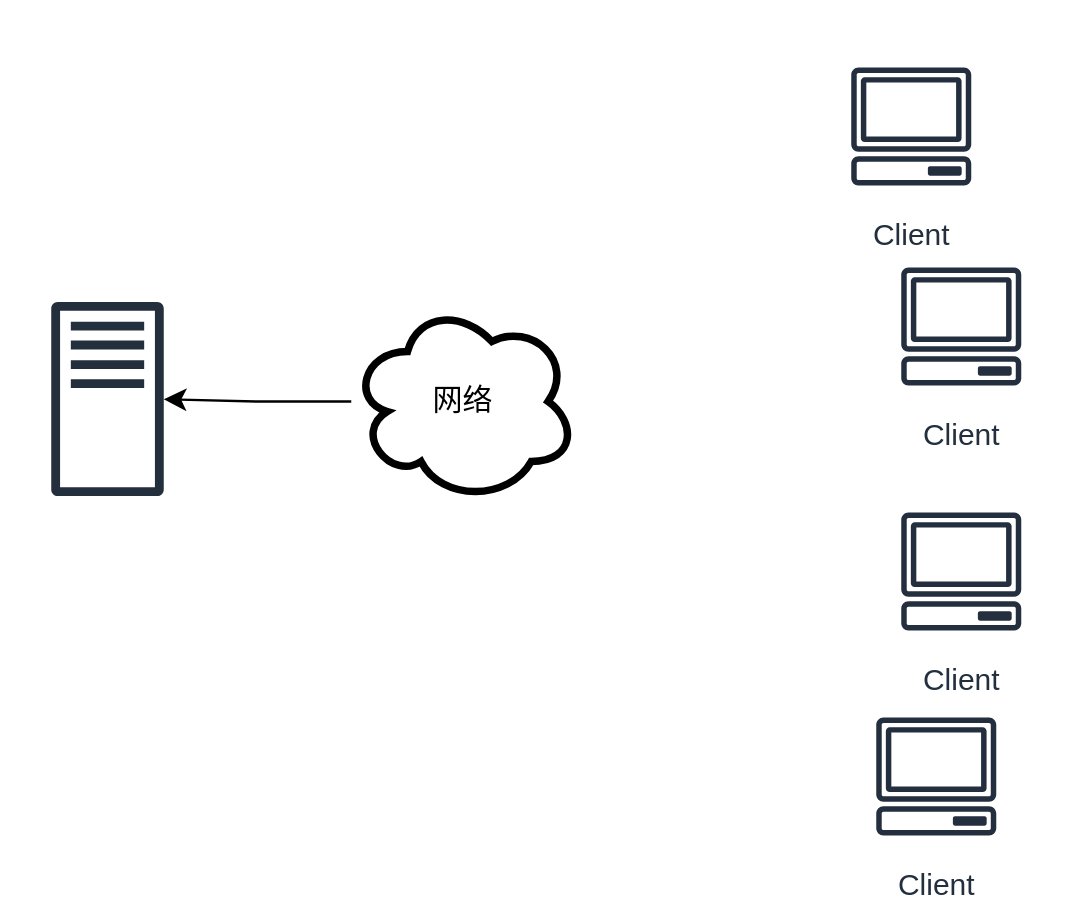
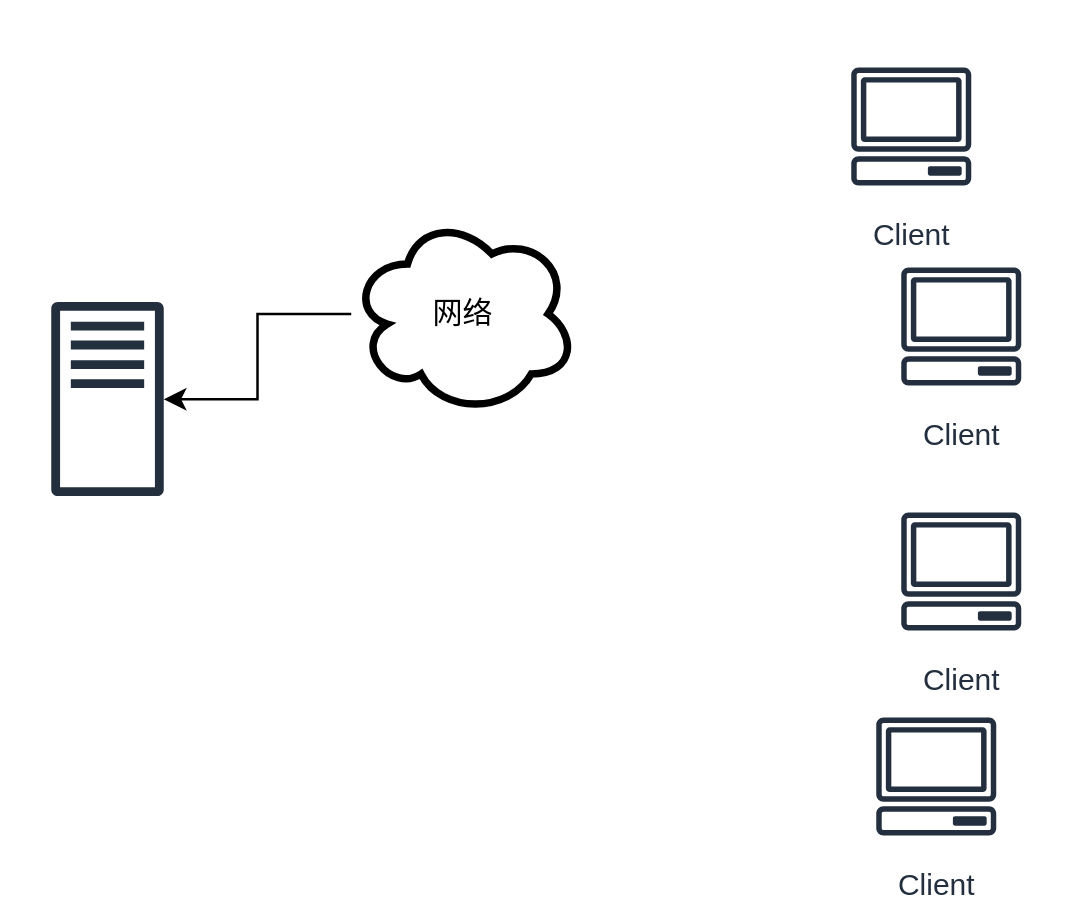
node "网络": moved (464, 401) -> (464, 314)
